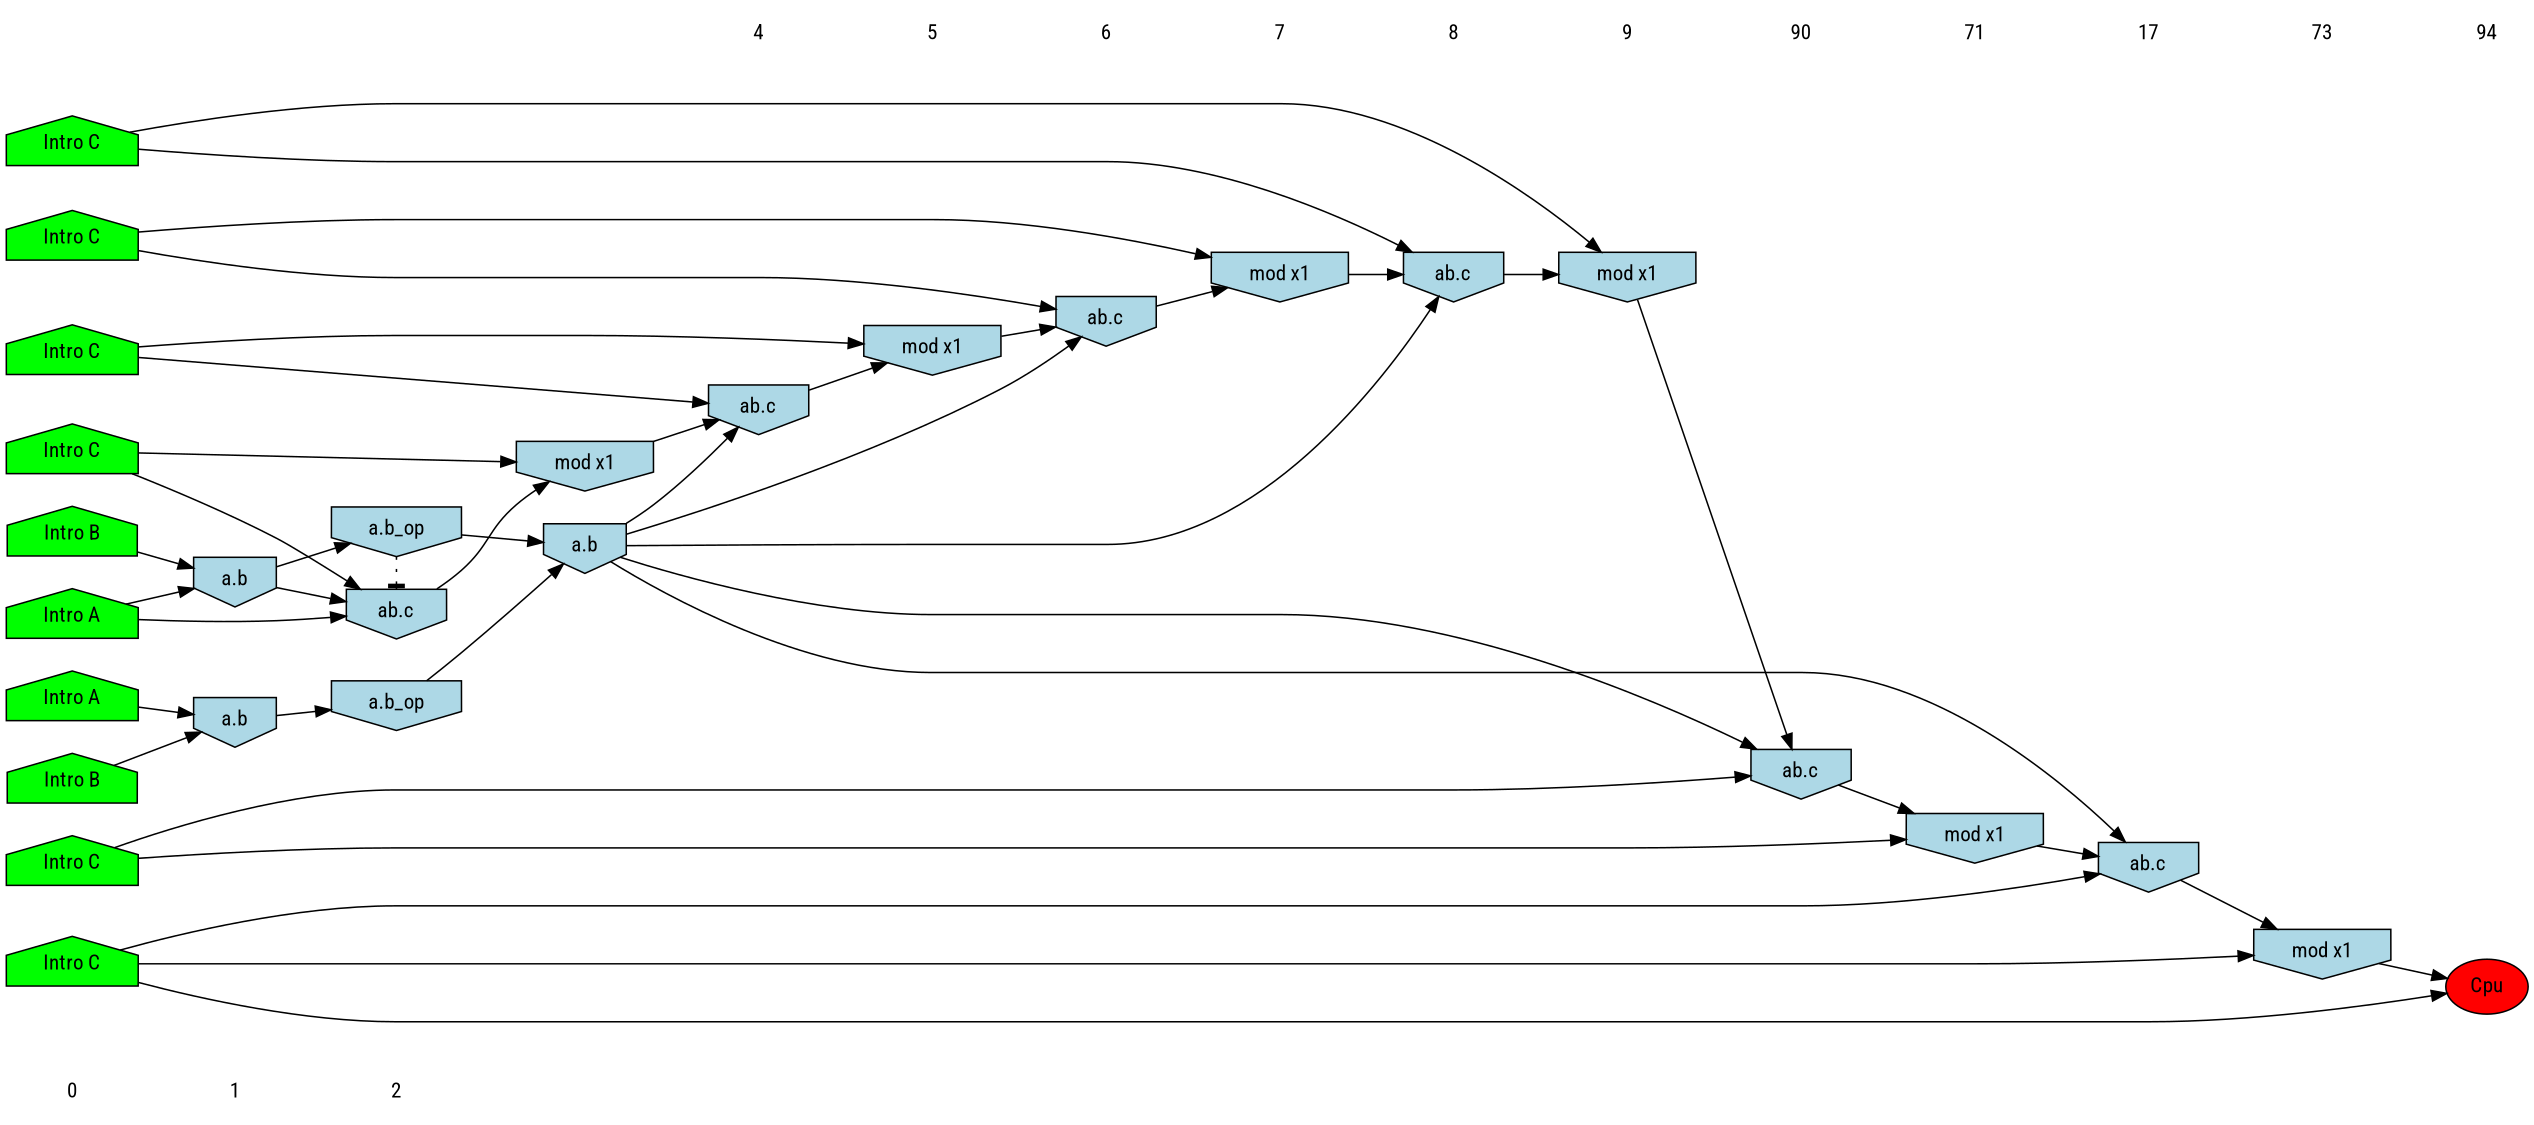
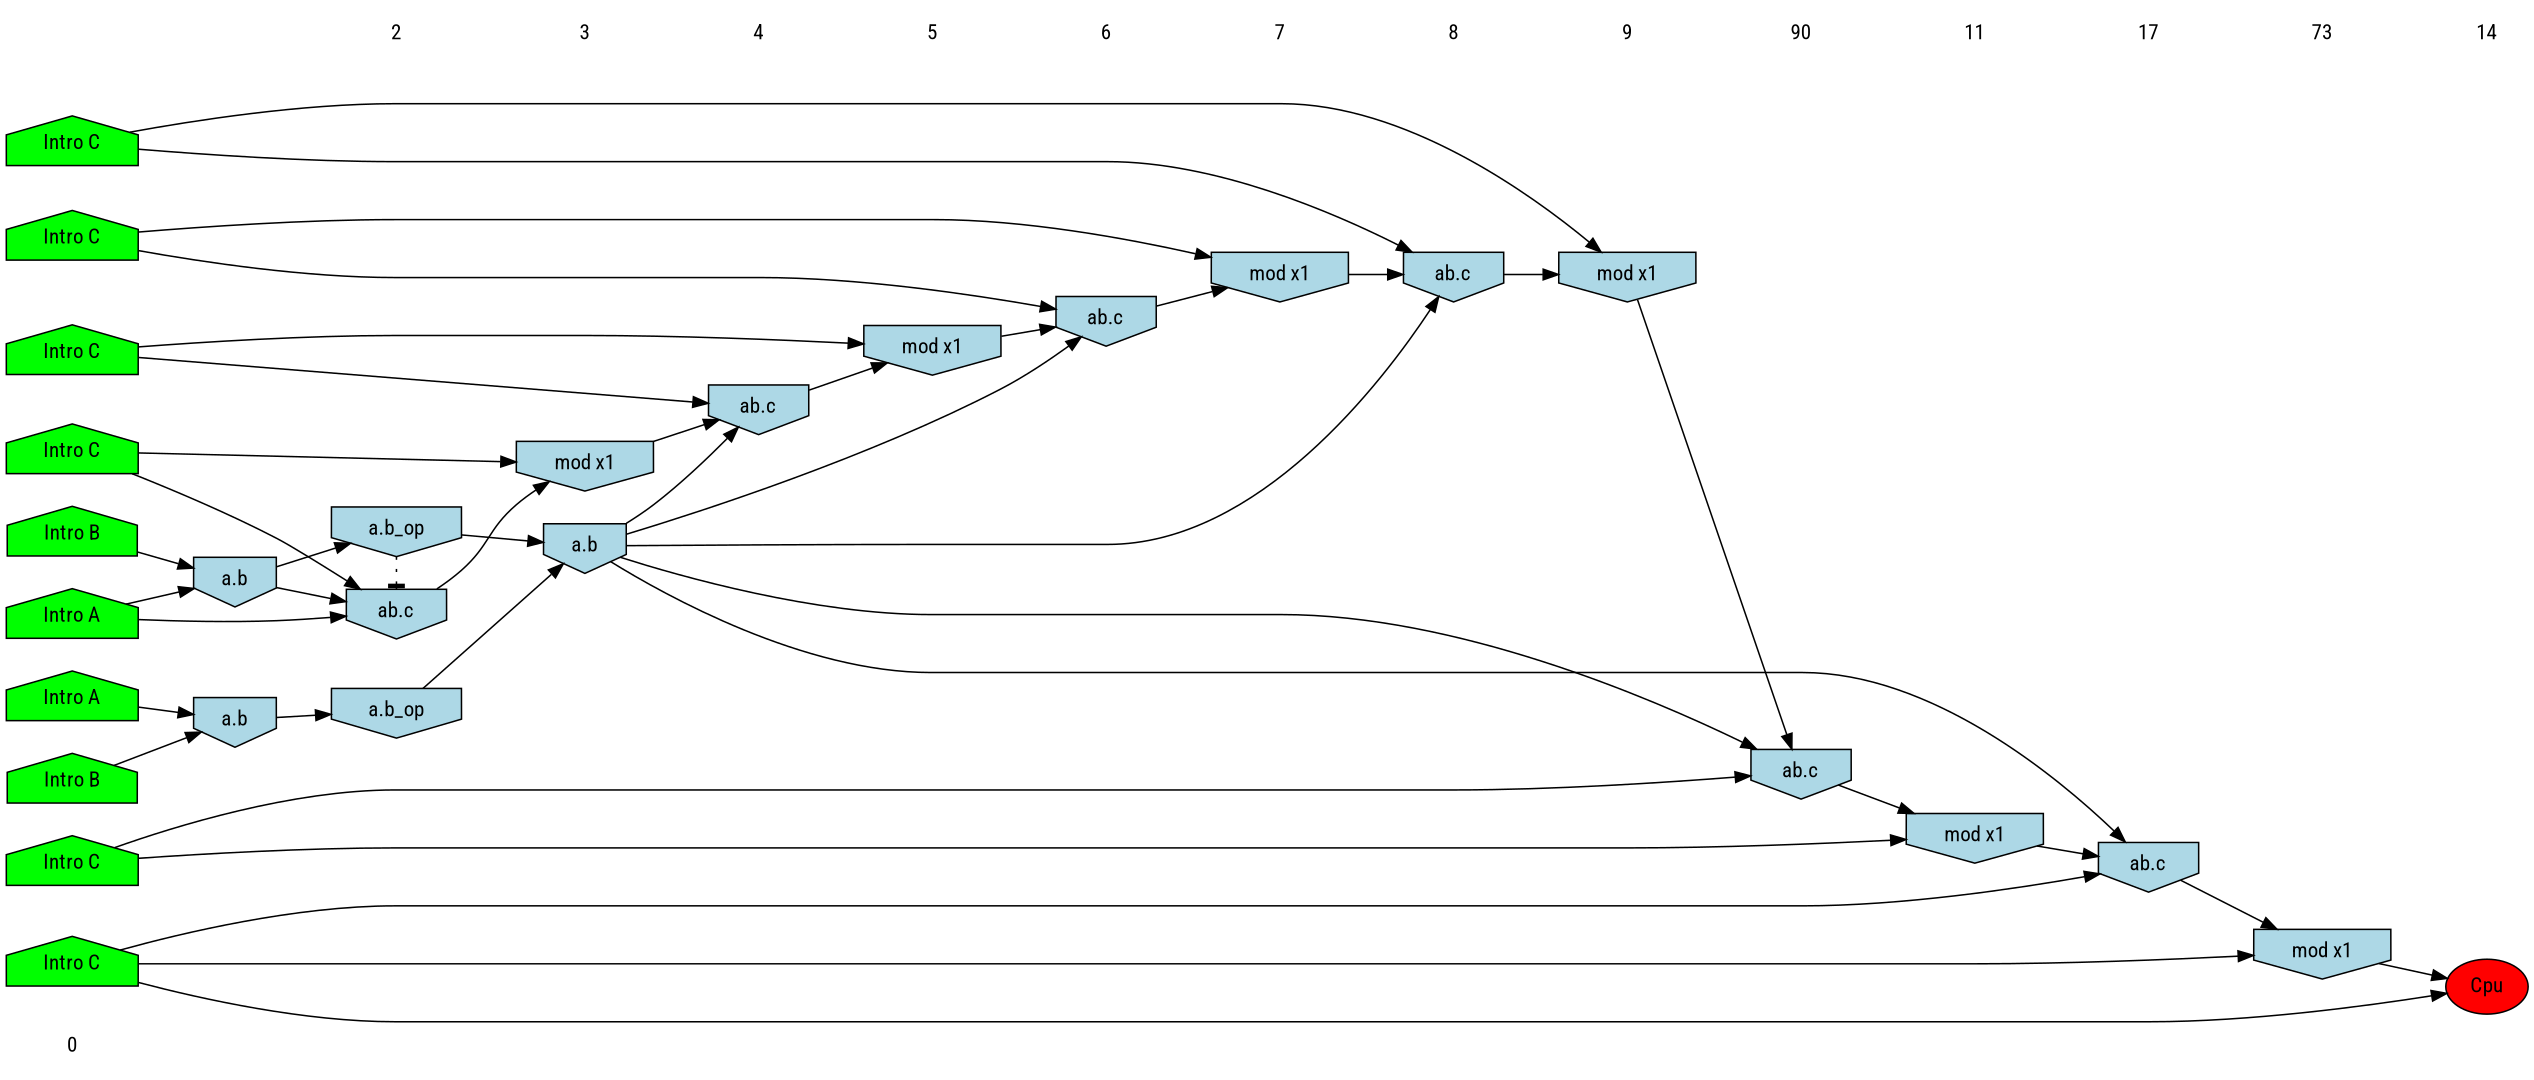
node "3": added
node "71": label "71" -> "11"
node "94": label "94" -> "14"
node "1": removed
